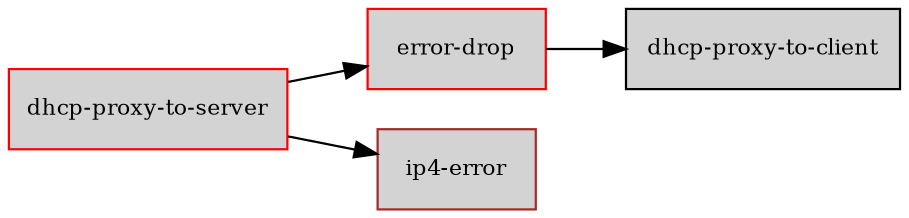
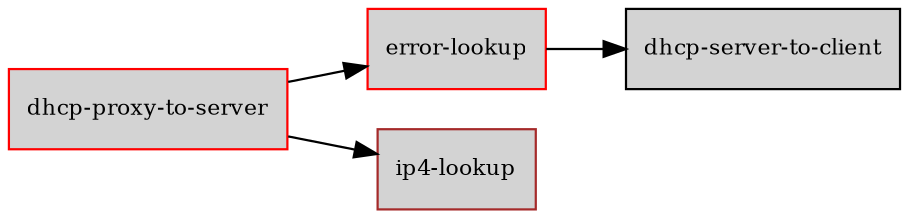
node "error-drop": label "error-drop" -> "error-lookup"
node "dhcp-proxy-to-client": label "dhcp-proxy-to-client" -> "dhcp-server-to-client"
node "ip4-error": label "ip4-error" -> "ip4-lookup"
